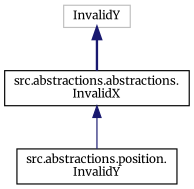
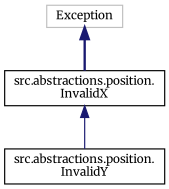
node "InvalidY": label "InvalidY" -> "Exception"
node "src.abstractions.abstractions. InvalidX": label "src.abstractions.abstractions. InvalidX" -> "src.abstractions.position. InvalidX"
